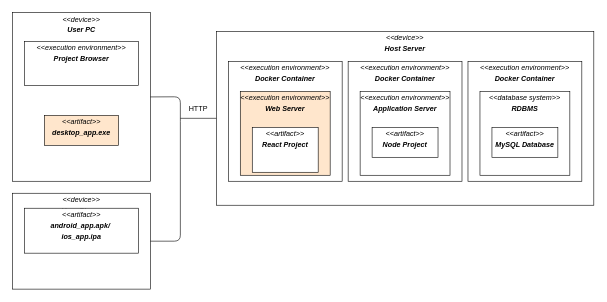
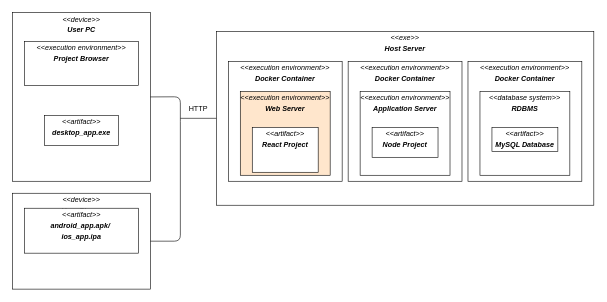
node "<<device>> Host Server": label "<<device>> Host Server" -> "<<exe>> Host Server"
node "<<artifact>> desktop_app.exe": fillcolor #ffe6cc -> #ffffff
node "<<artifact>> MySQL Database": size 66x30 -> 66x24
